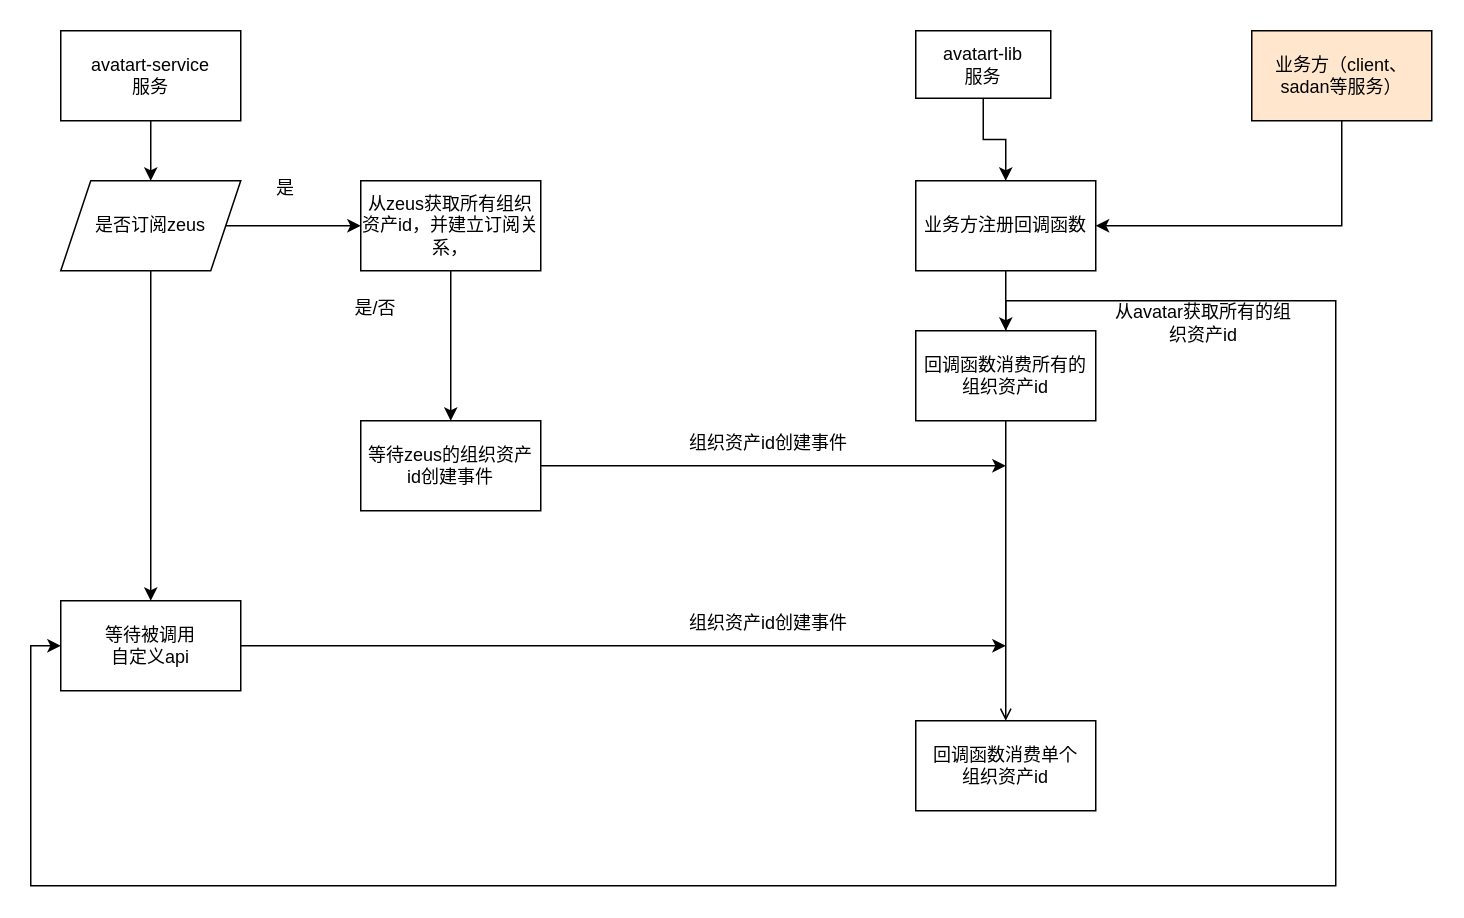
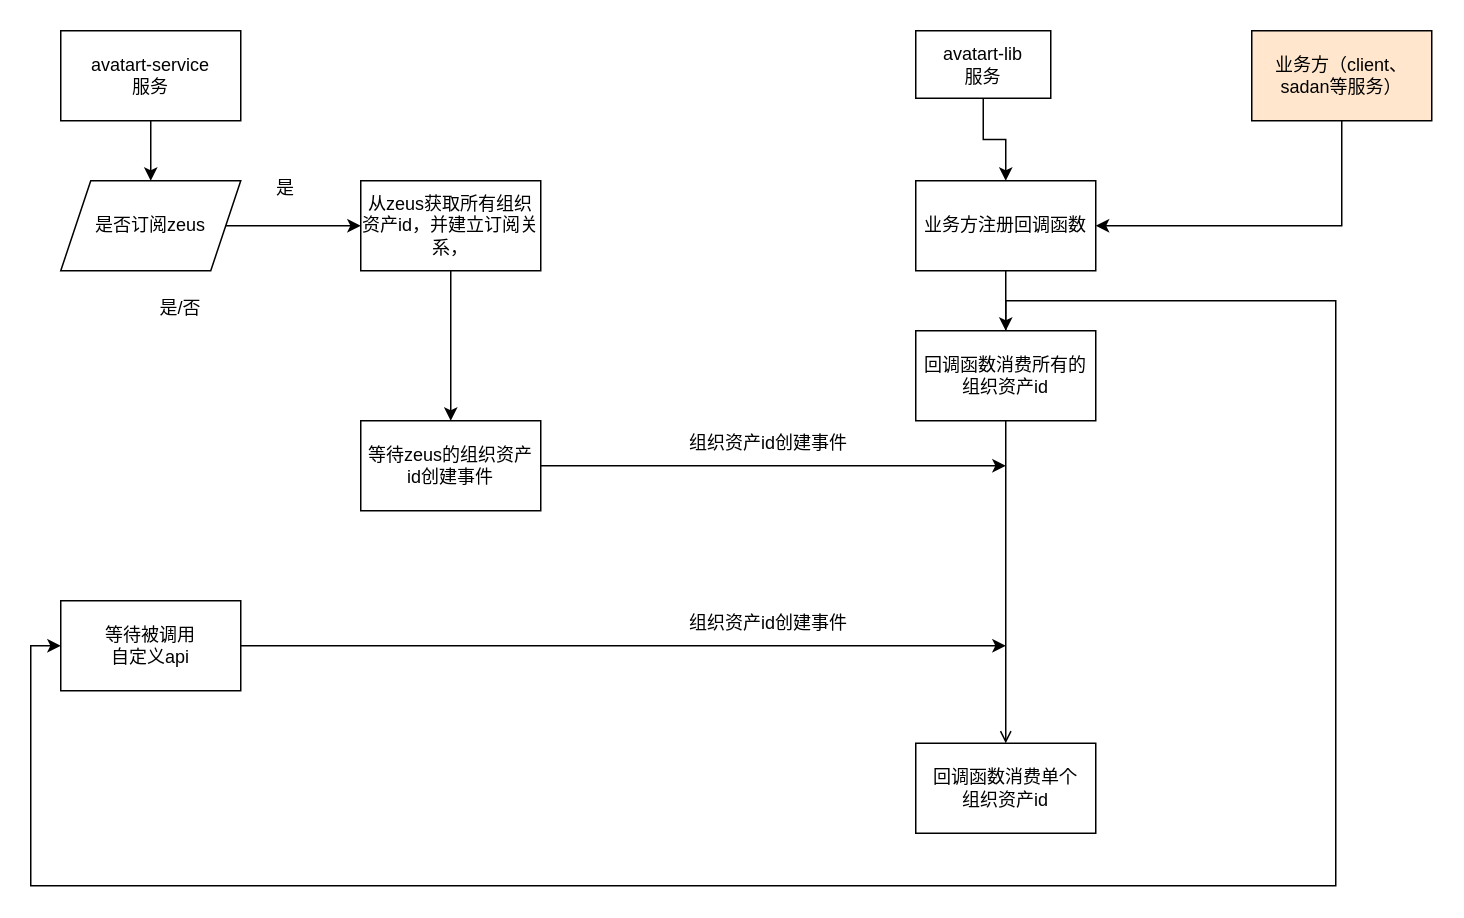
node "是/否": moved (376, 308) -> (181, 308)
node "从avatar获取所有的组织资产id": removed
edge "是否订阅zeus" -> "等待被调用 自定义api": removed
node "回调函数消费单个 组织资产id": moved (1006, 766) -> (1006, 788)
